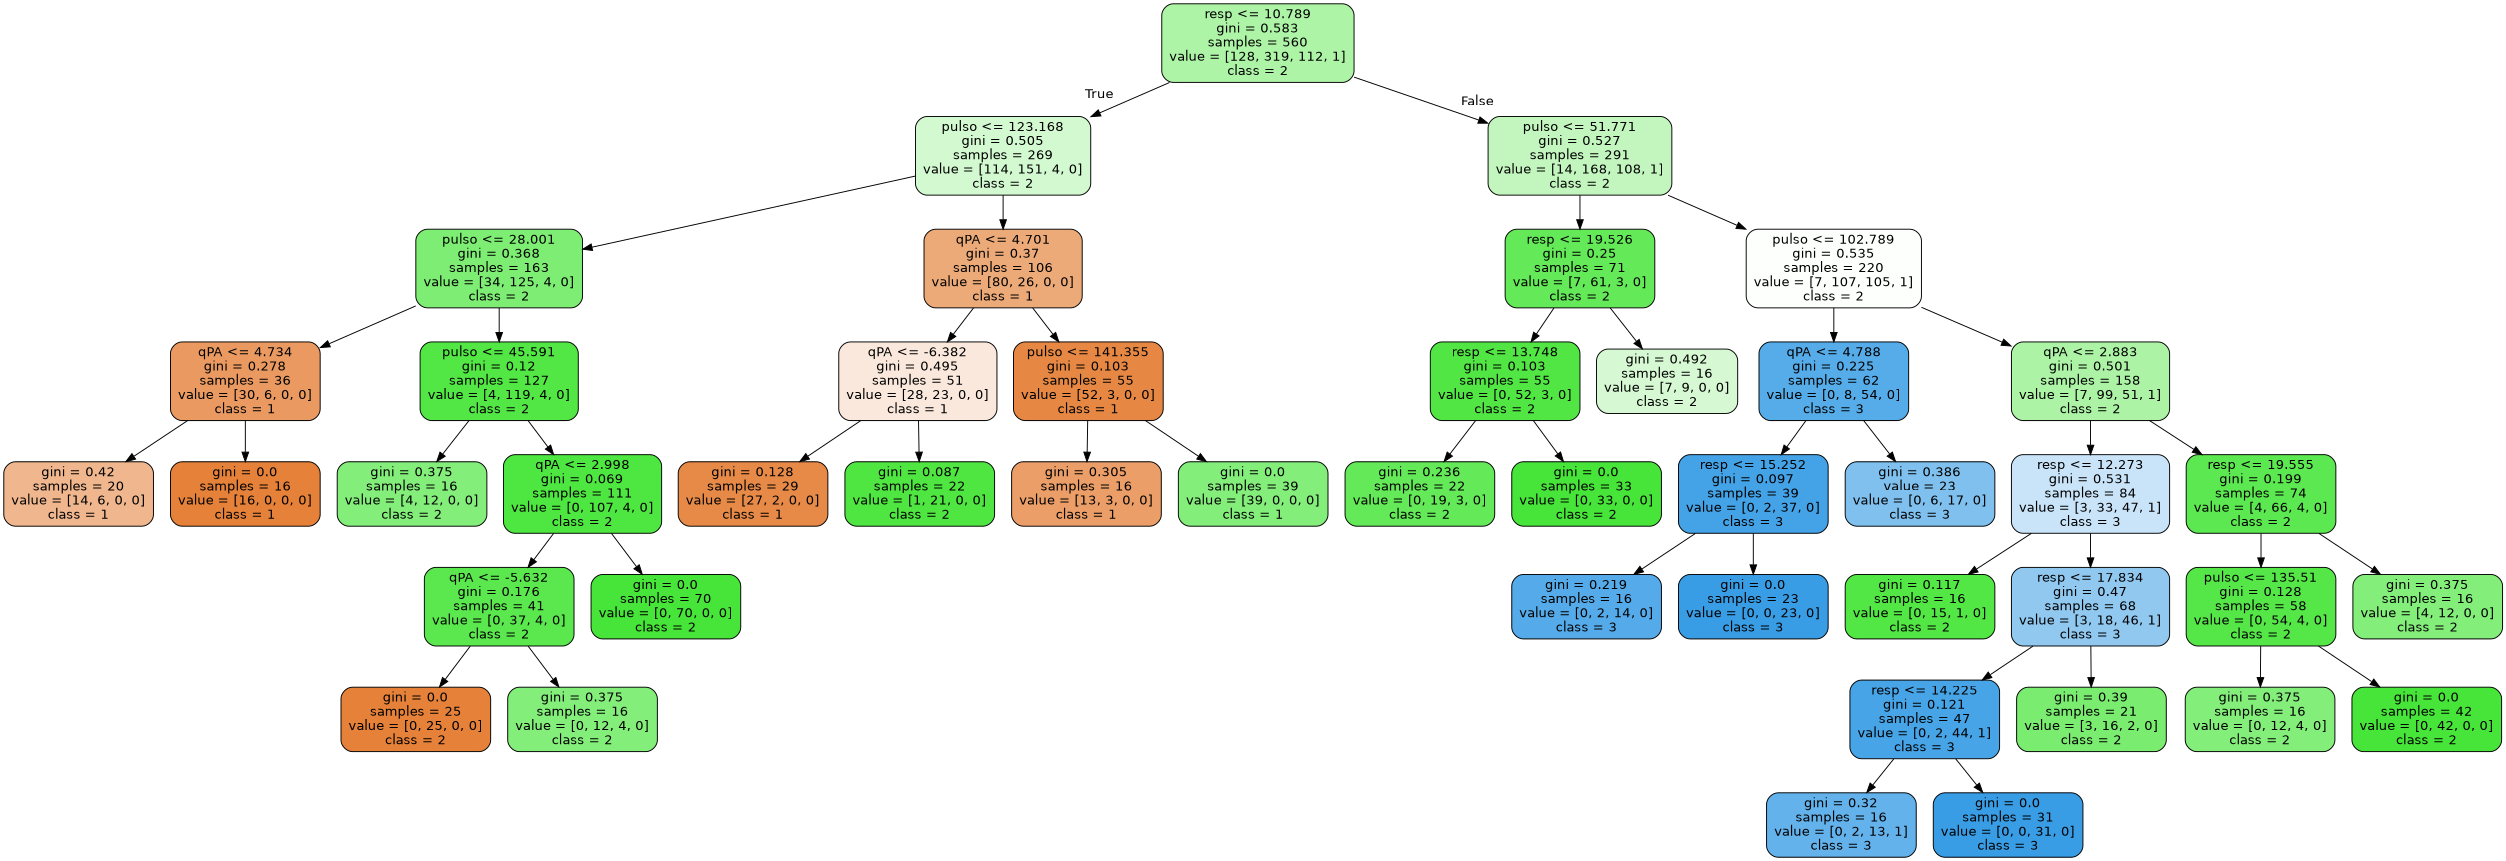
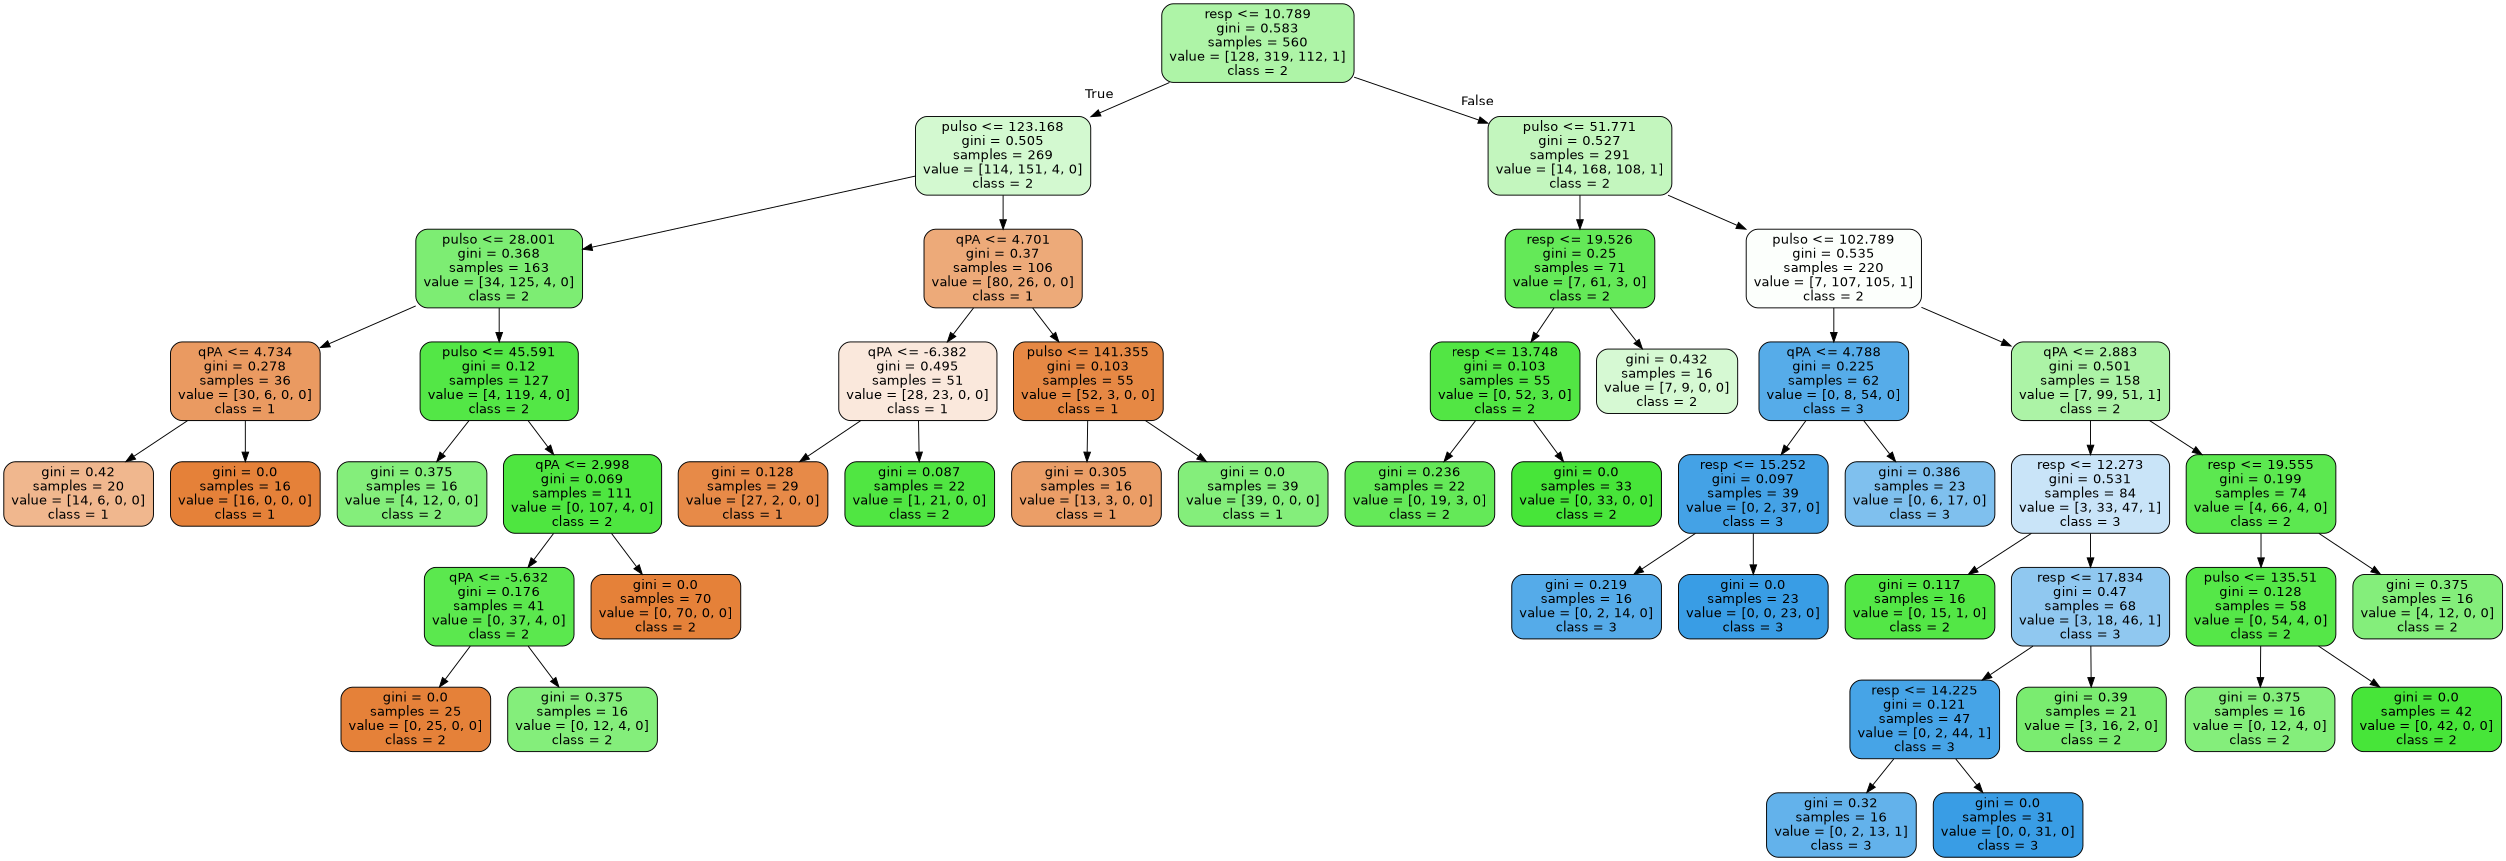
node "gini = 0.492 samples = 16 value = [7, 9, 0, 0] class = 2": label "gini = 0.492 samples = 16 value = [7, 9, 0, 0] class = 2" -> "gini = 0.432 samples = 16 value = [7, 9, 0, 0] class = 2"
node "gini = 0.386 value = 23 value = [0, 6, 17, 0] class = 3": label "gini = 0.386 value = 23 value = [0, 6, 17, 0] class = 3" -> "gini = 0.386 samples = 23 value = [0, 6, 17, 0] class = 3"
node "gini = 0.0 samples = 70 value = [0, 70, 0, 0] class = 2": fillcolor #47e539 -> #e58139
